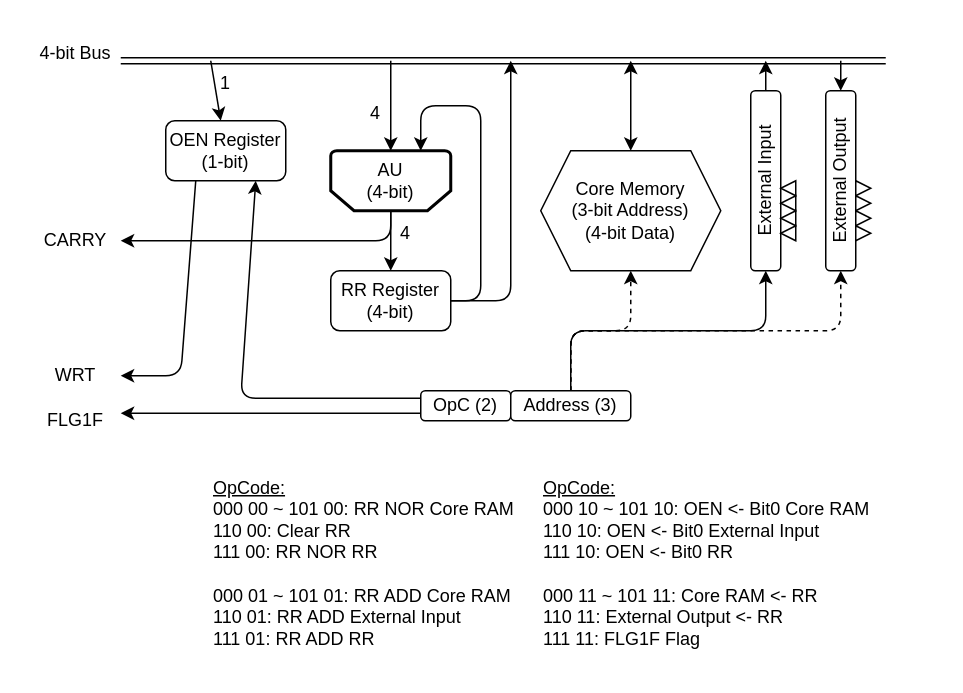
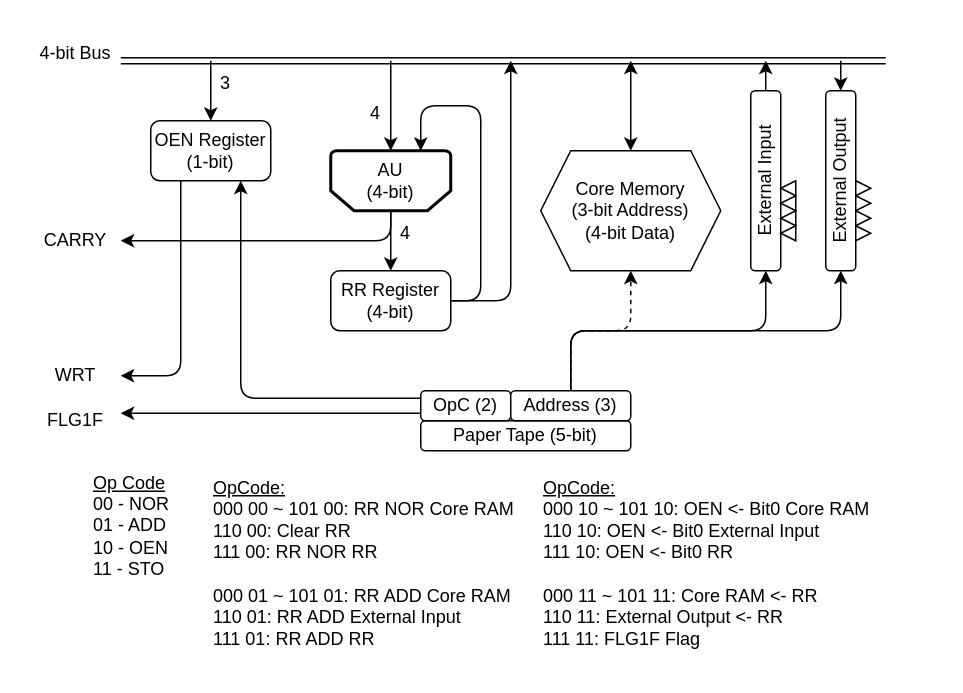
node "1": label "1" -> "3"
node "OEN Register (1-bit)": moved (226, 151) -> (211, 151)
edge "Address (3)" -> "External Output": style dashed -> solid
node "Paper Tape (5-bit)": added
node "Op Code 00 - NOR 01 - ADD 10 - OEN 11 - STO": added
